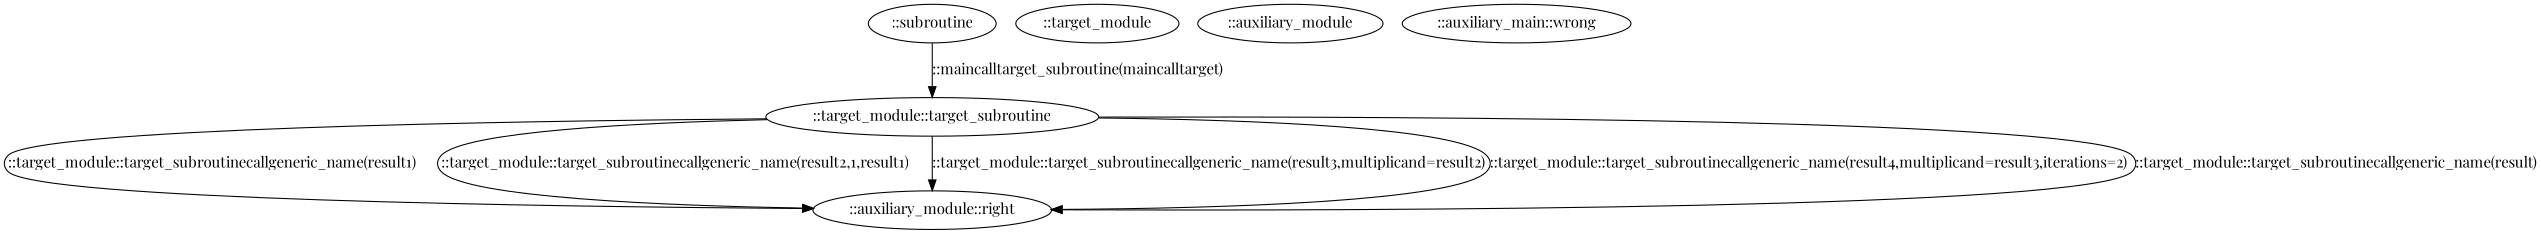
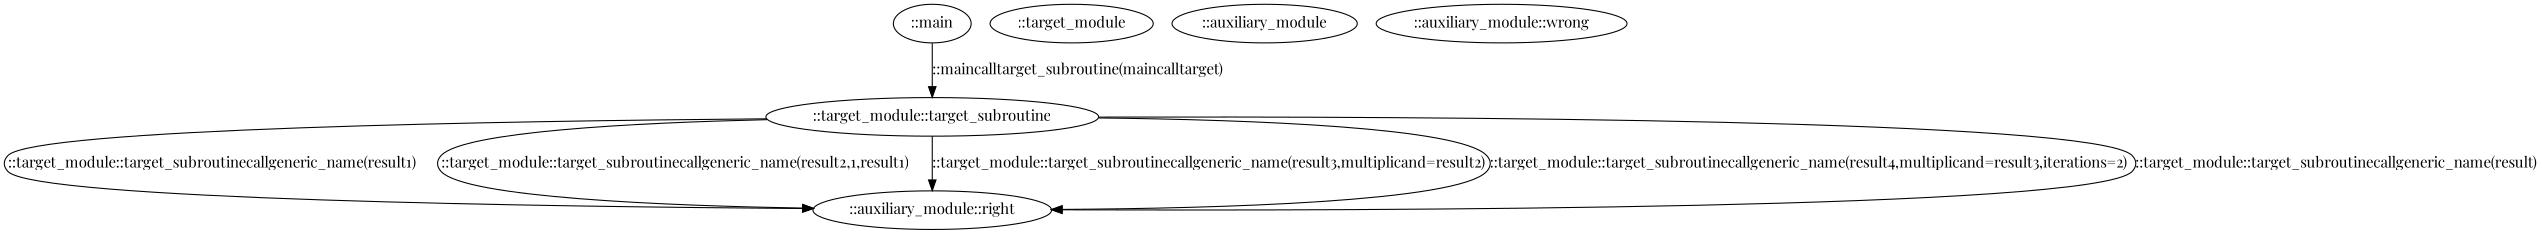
node "::subroutine": label "::subroutine" -> "::main"
node "::auxiliary_main::wrong": label "::auxiliary_main::wrong" -> "::auxiliary_module::wrong"
